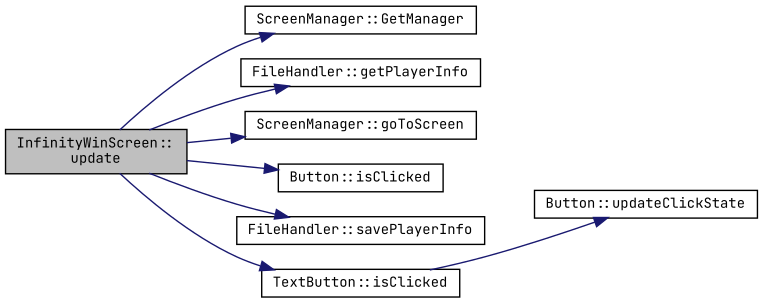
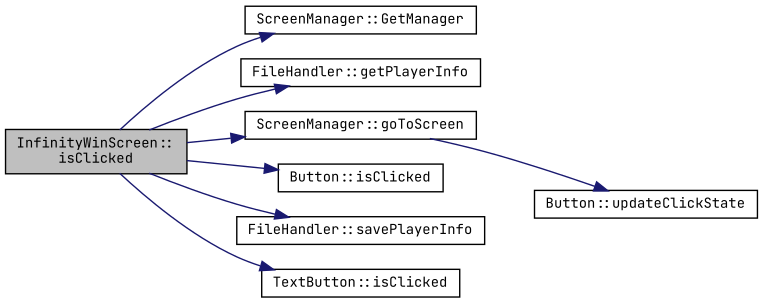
node "InfinityWinScreen:: update": label "InfinityWinScreen:: update" -> "InfinityWinScreen:: isClicked"
edge "TextButton::isClicked" -> "Button::updateClickState": now "ScreenManager::goToScreen" -> "Button::updateClickState"
